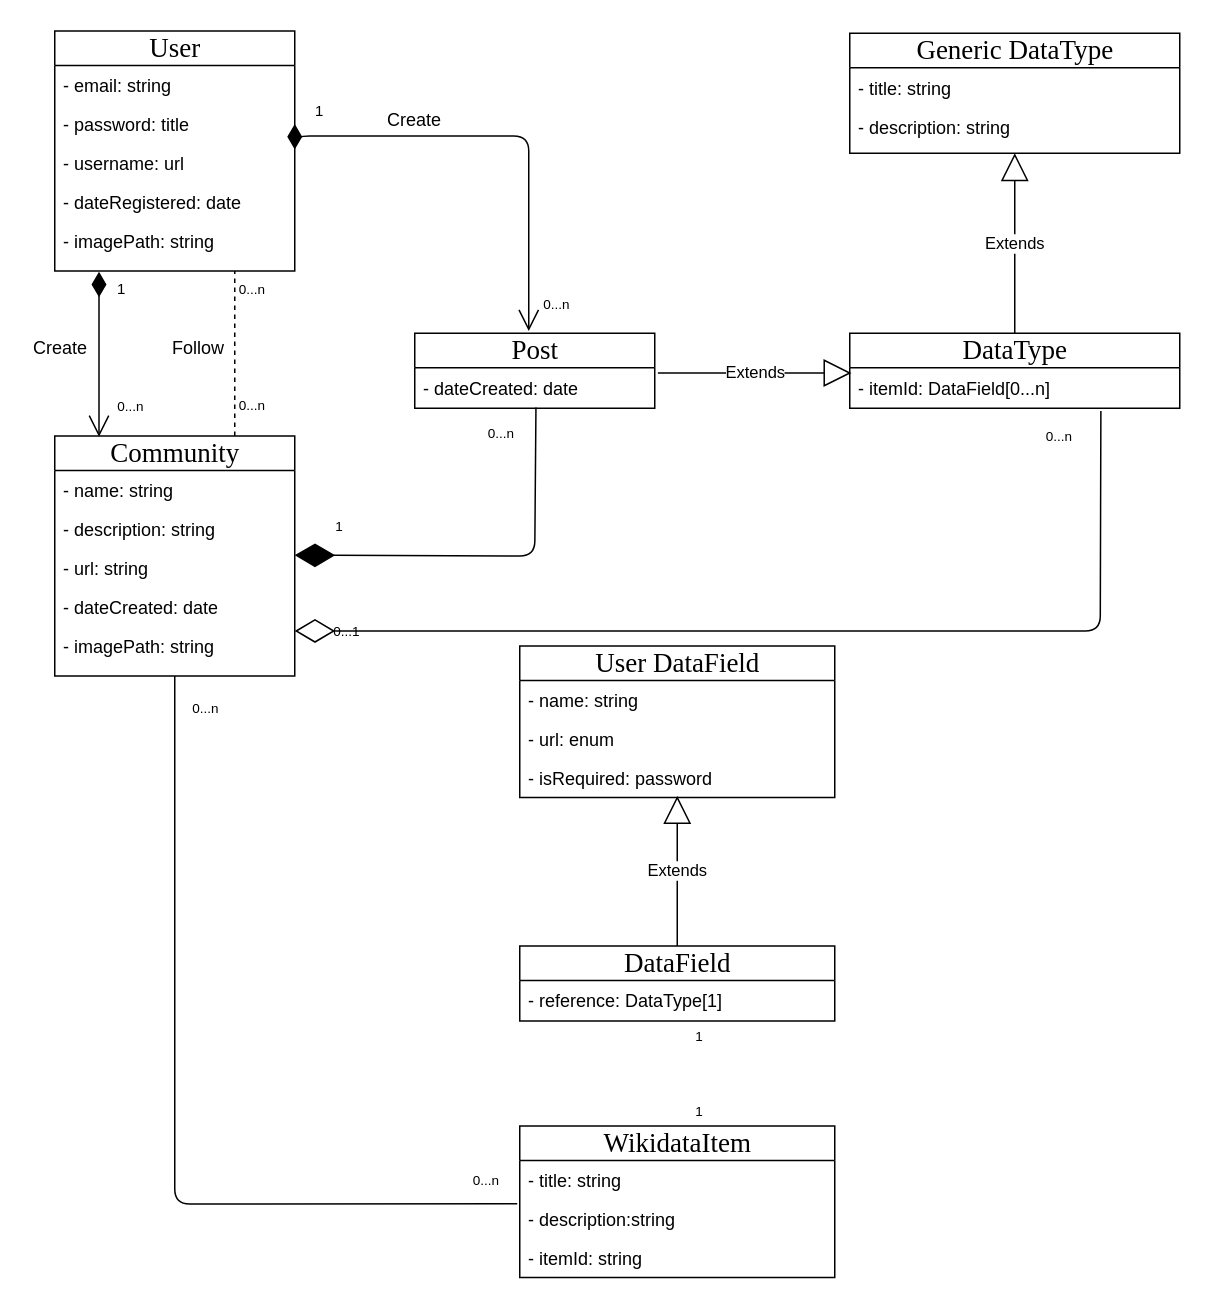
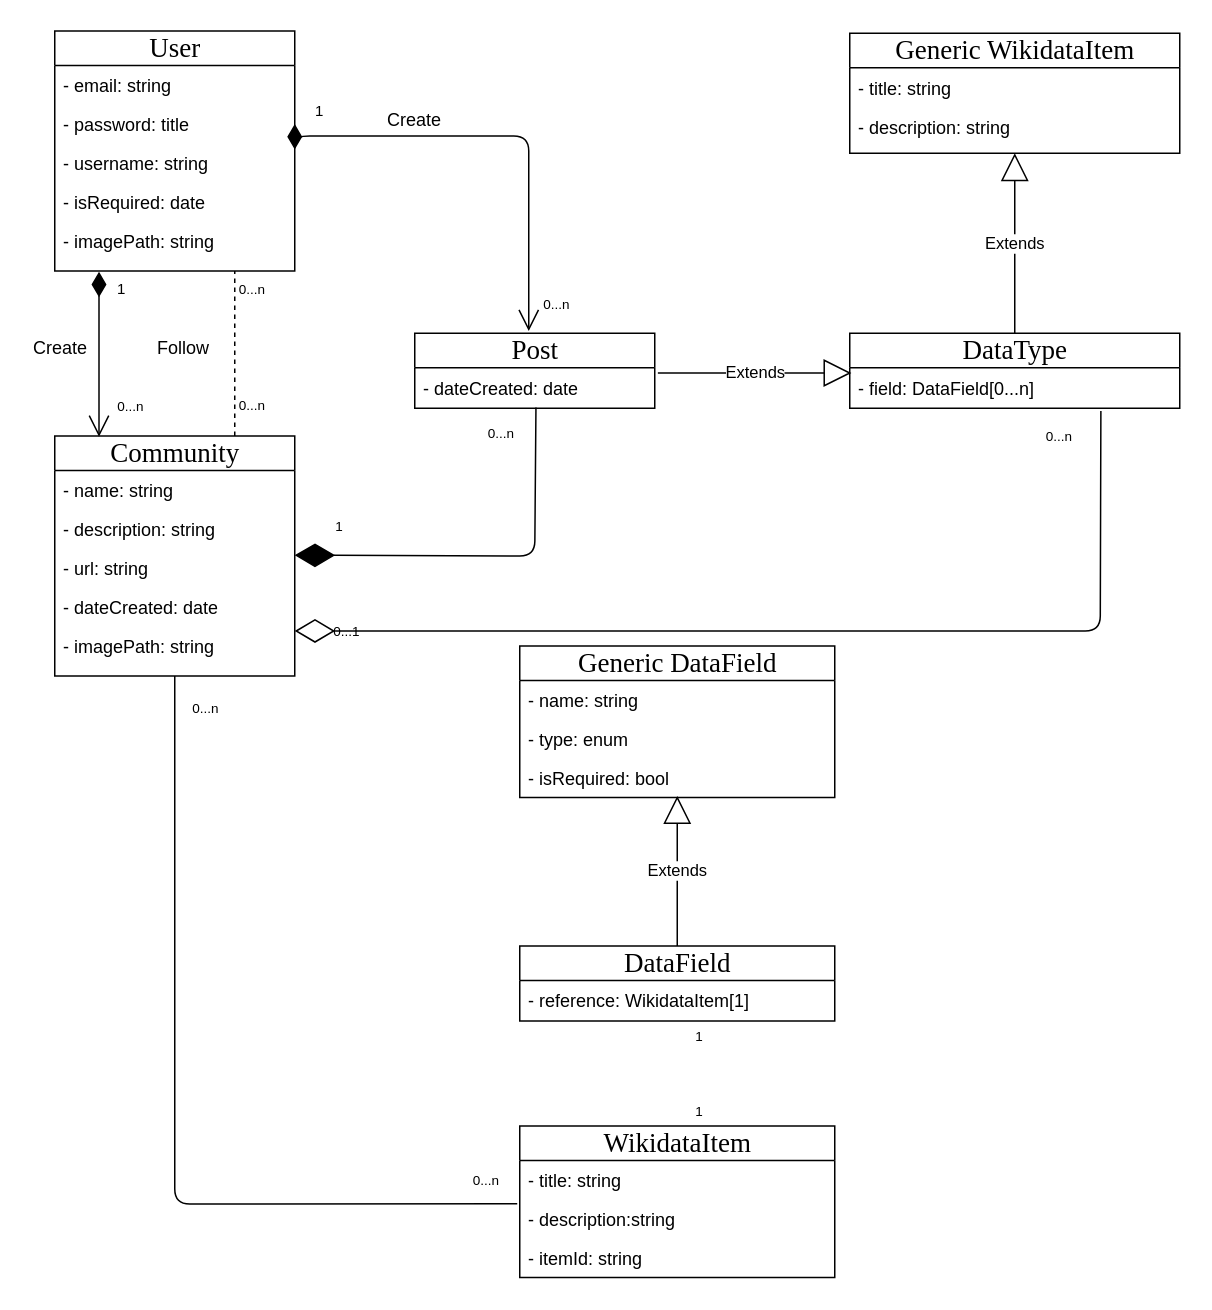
node "Generic DataType": label "Generic DataType" -> "Generic WikidataItem"
node "- username: url": label "- username: url" -> "- username: string"
node "- dateRegistered: date": label "- dateRegistered: date" -> "- isRequired: date"
node "Follow": moved (199, 348) -> (184, 348)
node "- itemId: DataField[0...n]": label "- itemId: DataField[0...n]" -> "- field: DataField[0...n]"
node "User DataField": label "User DataField" -> "Generic DataField"
node "- url: enum": label "- url: enum" -> "- type: enum"
node "- isRequired: password": label "- isRequired: password" -> "- isRequired: bool"
node "- reference: DataType[1]": label "- reference: DataType[1]" -> "- reference: WikidataItem[1]"
